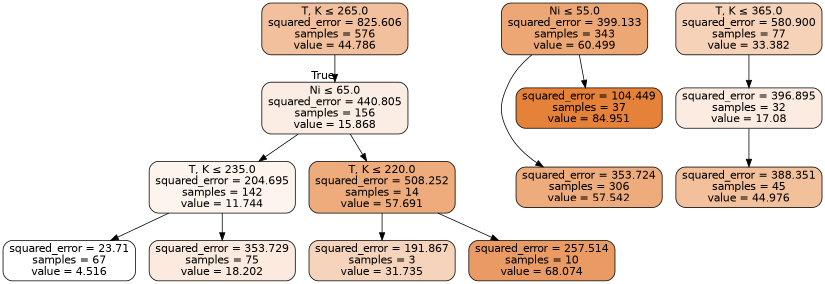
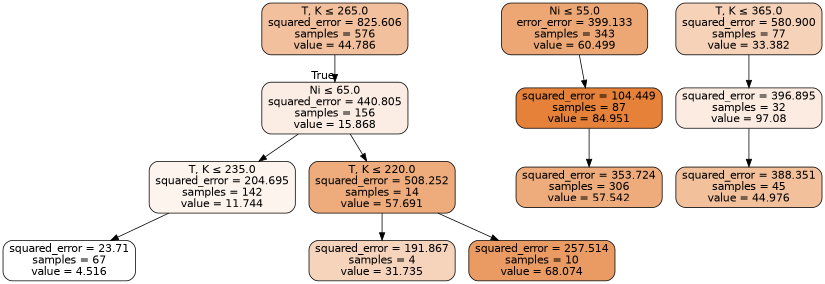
node "Ni ≤ 55.0": text "squared_error = 399.133" -> "error_error = 399.133"
node "squared_error = 104.449": text "samples = 37" -> "samples = 87"
edge "Ni ≤ 55.0" -> "squared_error = 353.724": now "squared_error = 104.449" -> "squared_error = 353.724"
node "squared_error = 396.895": text "value = 17.08" -> "value = 97.08"
node "squared_error = 191.867": text "samples = 3" -> "samples = 4"
node "squared_error = 353.729": removed
